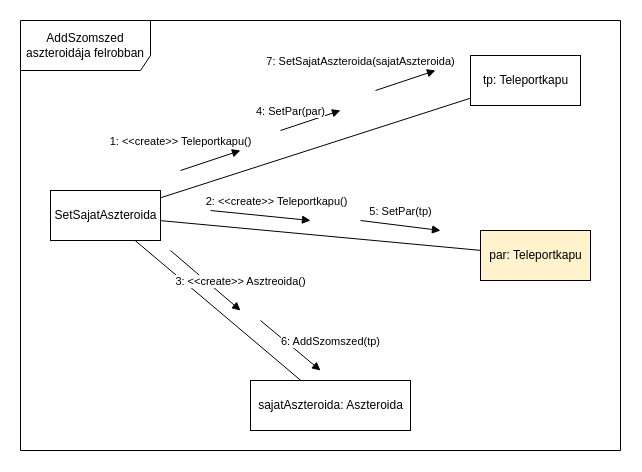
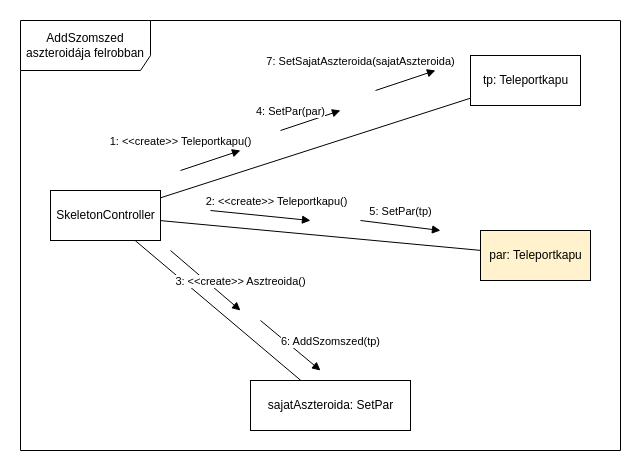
node "SetSajatAszteroida": label "SetSajatAszteroida" -> "SkeletonController"
node "sajatAszteroida: Aszteroida": label "sajatAszteroida: Aszteroida" -> "sajatAszteroida: SetPar"
